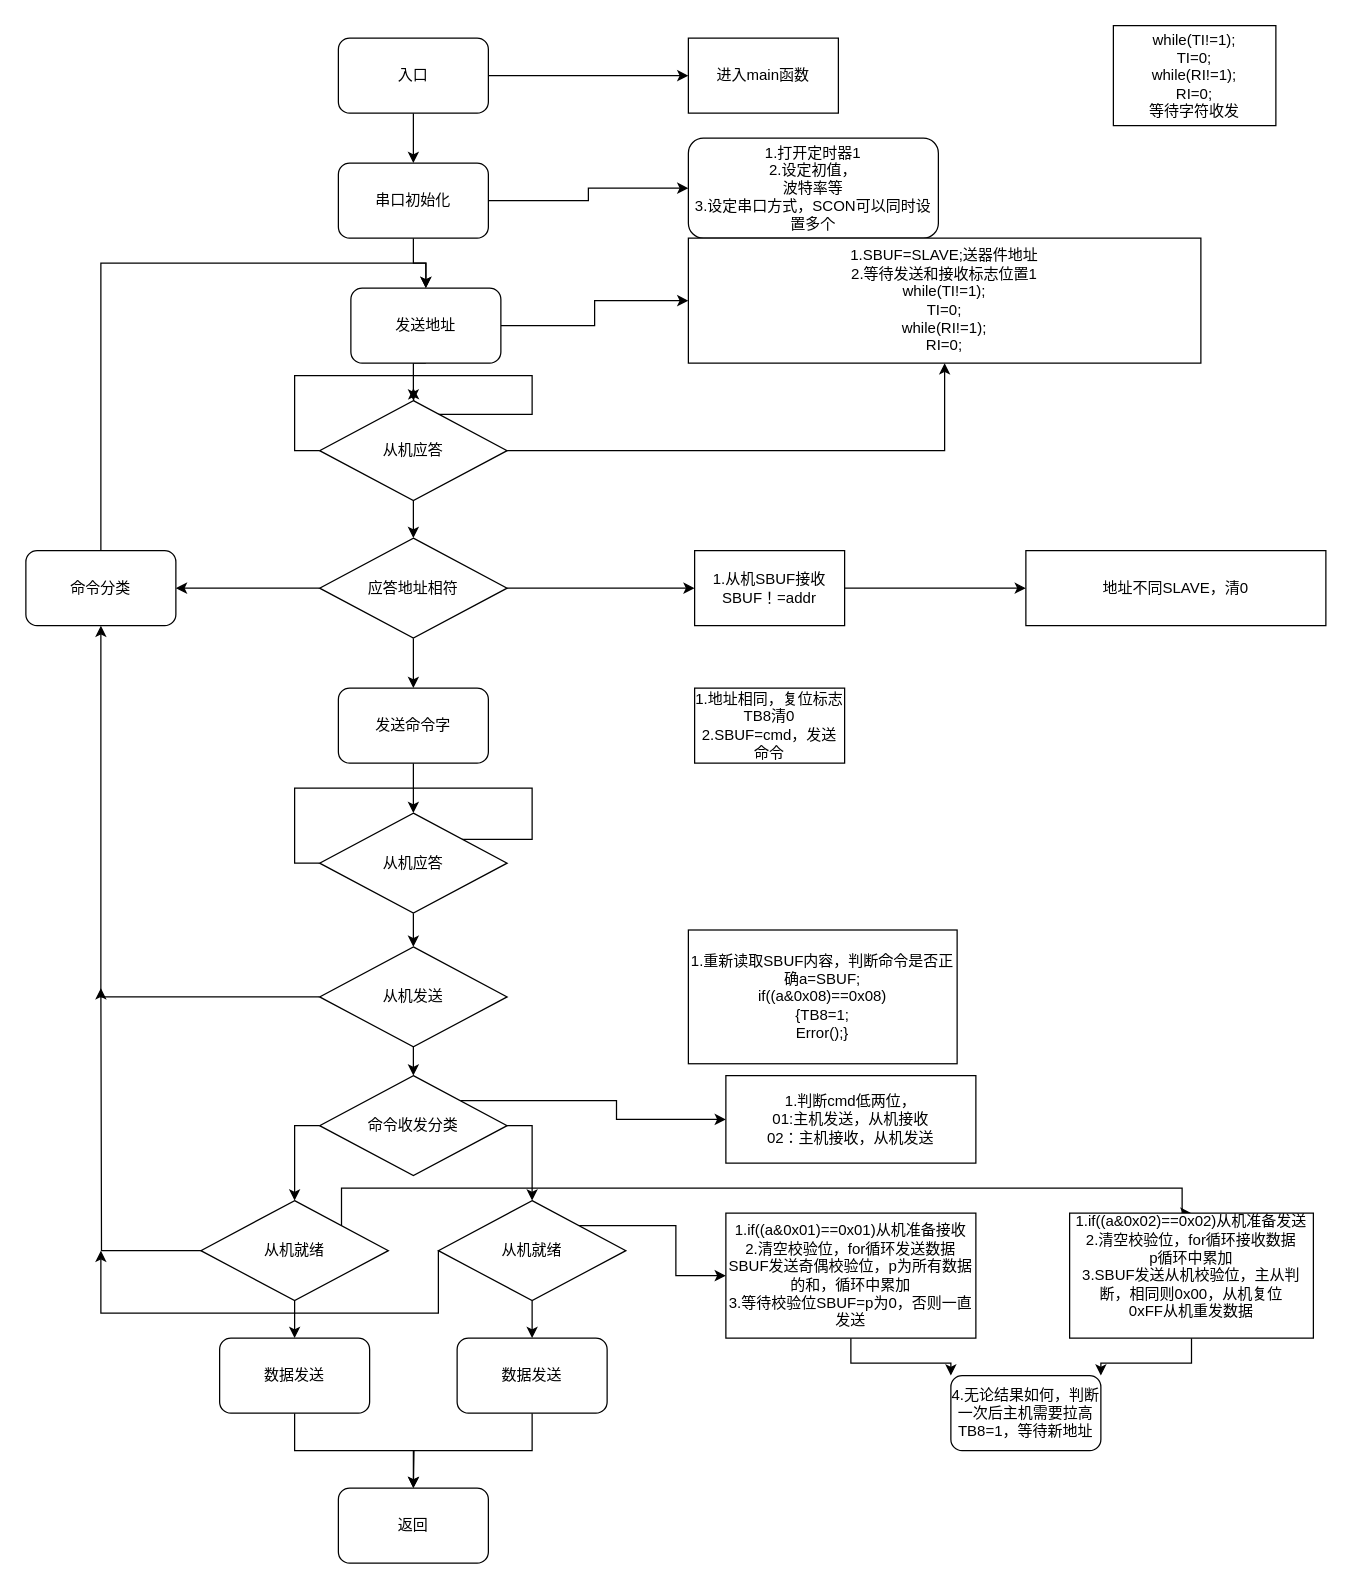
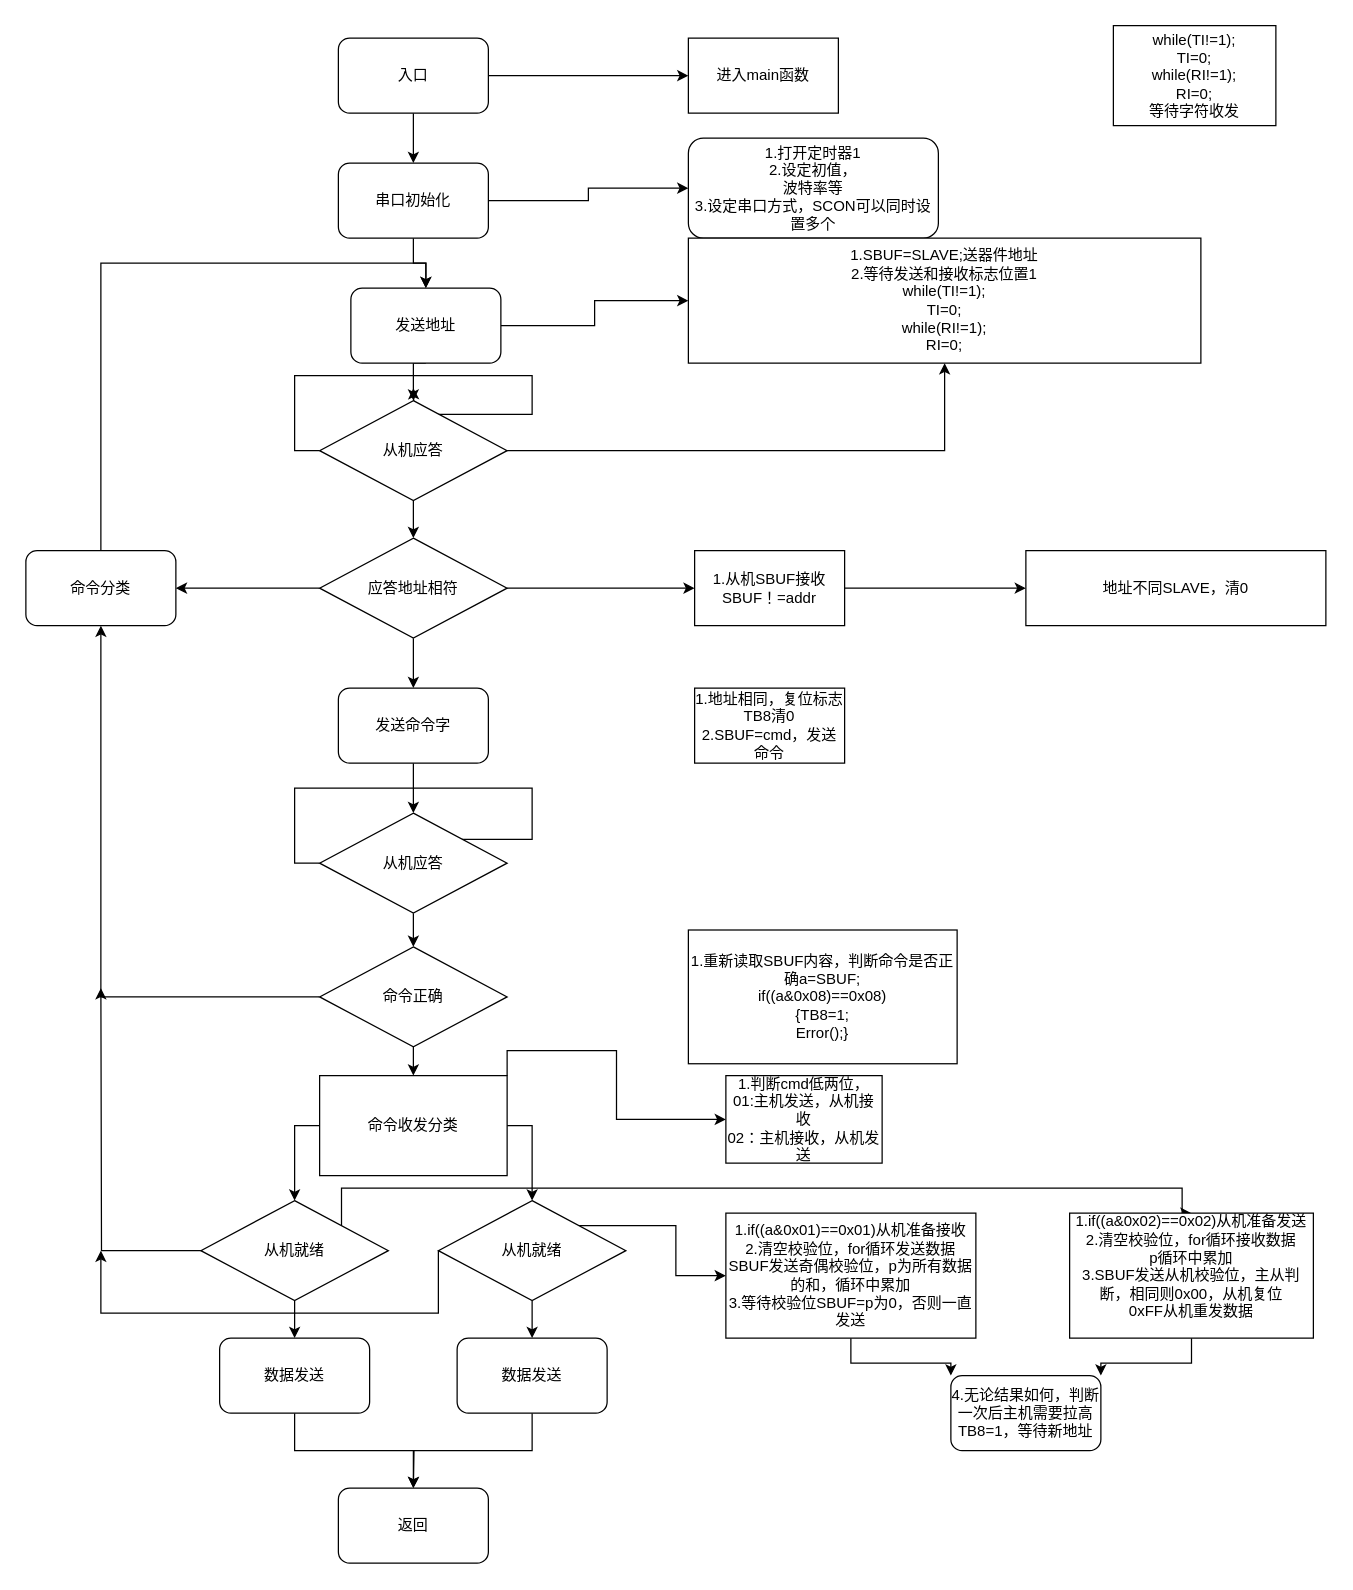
node "从机发送": label "从机发送" -> "命令正确"
node "1.判断cmd低两位， 01:主机发送，从机接收 02：主机接收，从机发送": size 250x88 -> 156x88
node "命令收发分类": shape diamond -> rectangle
